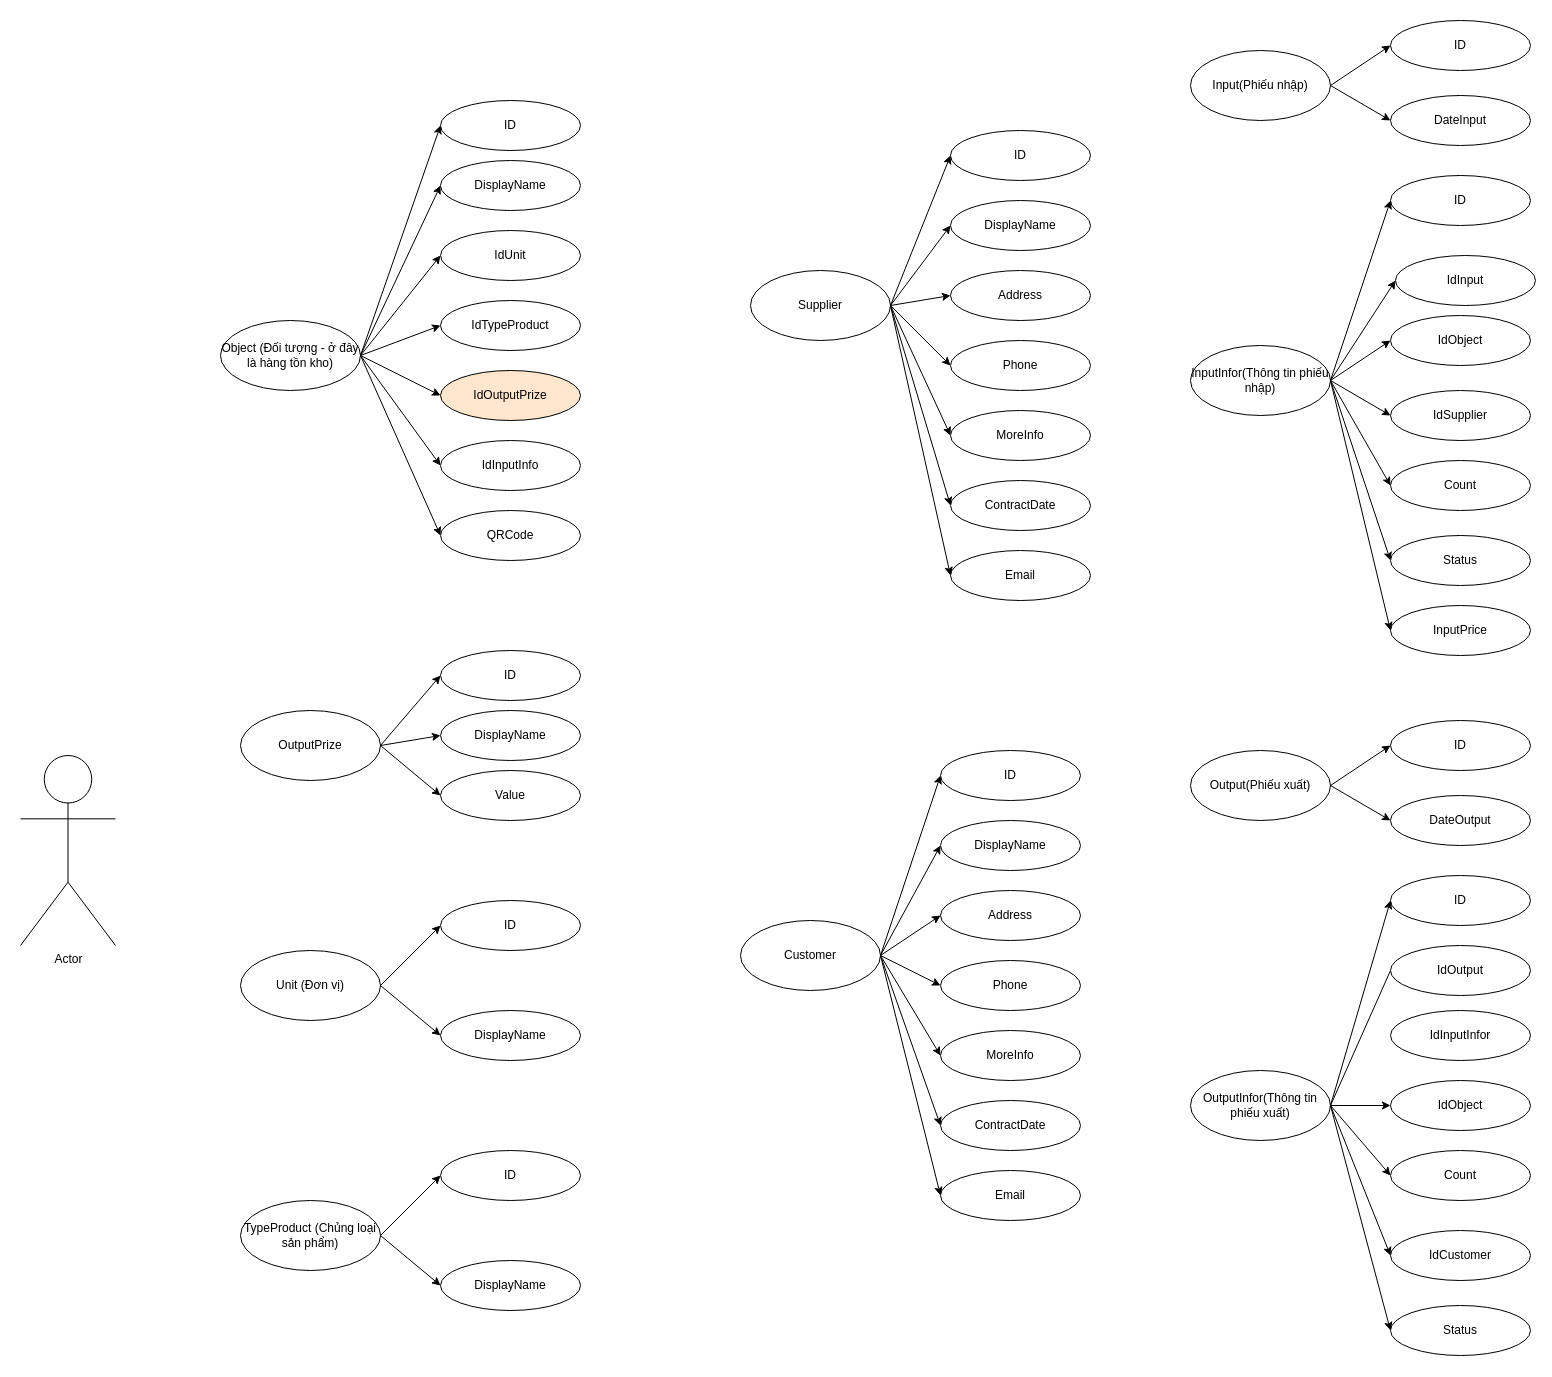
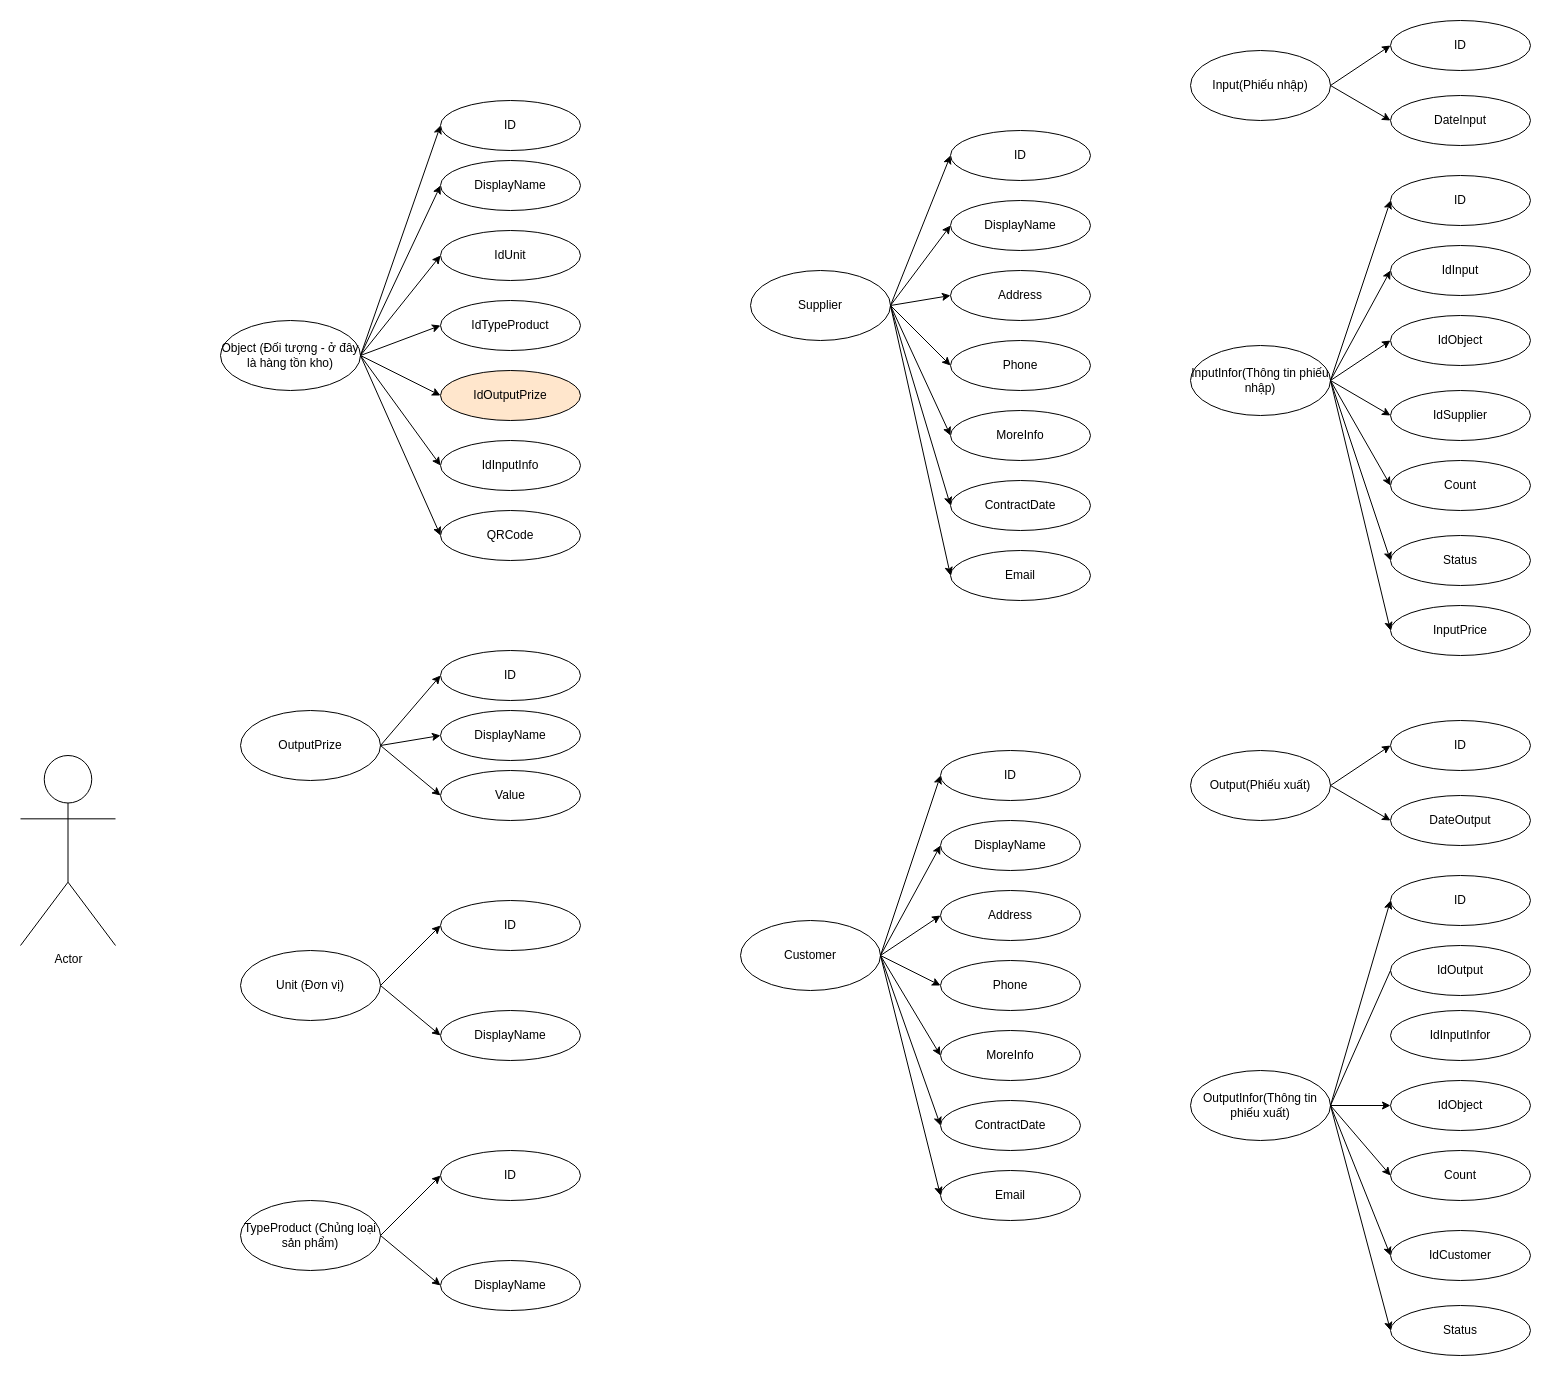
node "IdInput": moved (1466, 281) -> (1461, 271)
